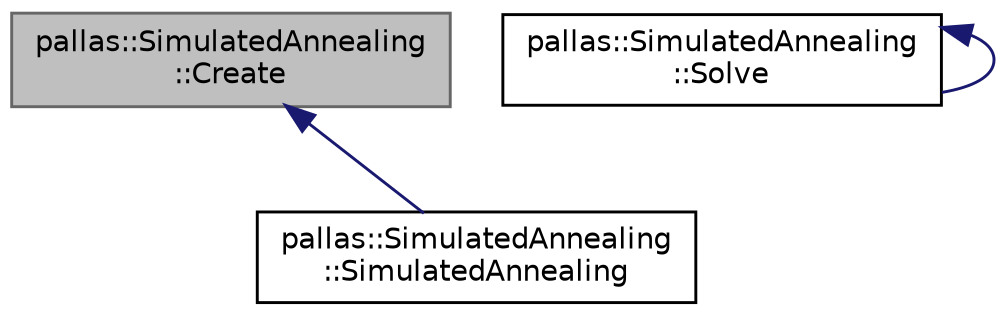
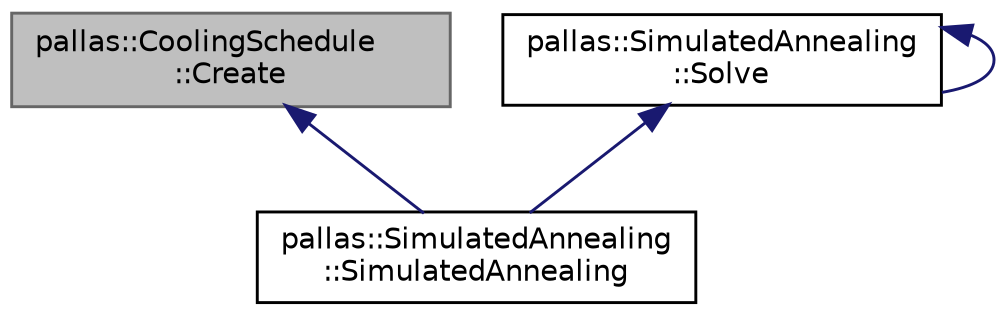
node "pallas::SimulatedAnnealing ::Create": label "pallas::SimulatedAnnealing ::Create" -> "pallas::CoolingSchedule ::Create"
edge "pallas::SimulatedAnnealing ::SimulatedAnnealing" -> "pallas::SimulatedAnnealing ::Solve": added
